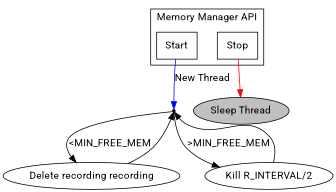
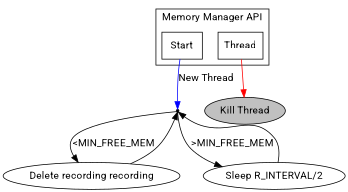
node "Stop": label "Stop" -> "Thread"
node "Sleep Thread": label "Sleep Thread" -> "Kill Thread"
node "Kill R_INTERVAL/2": label "Kill R_INTERVAL/2" -> "Sleep R_INTERVAL/2"
